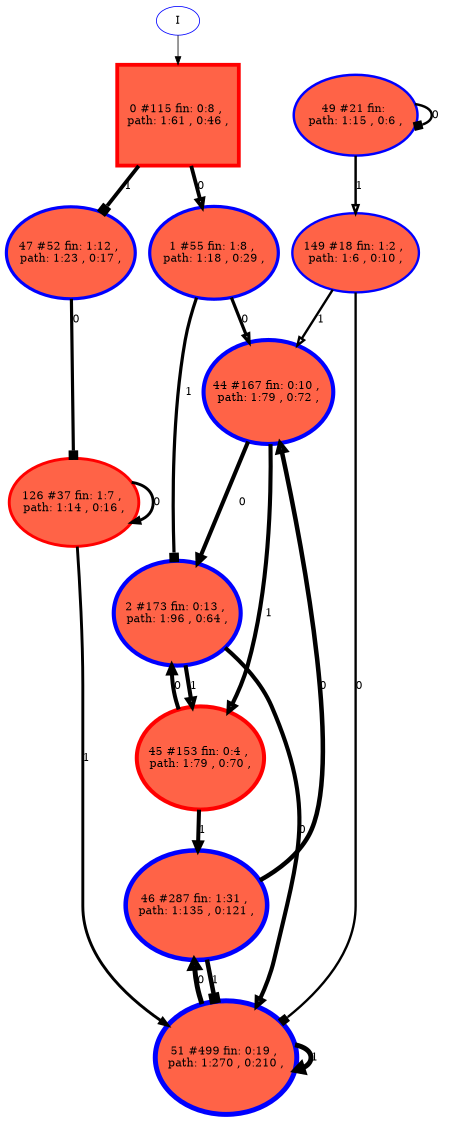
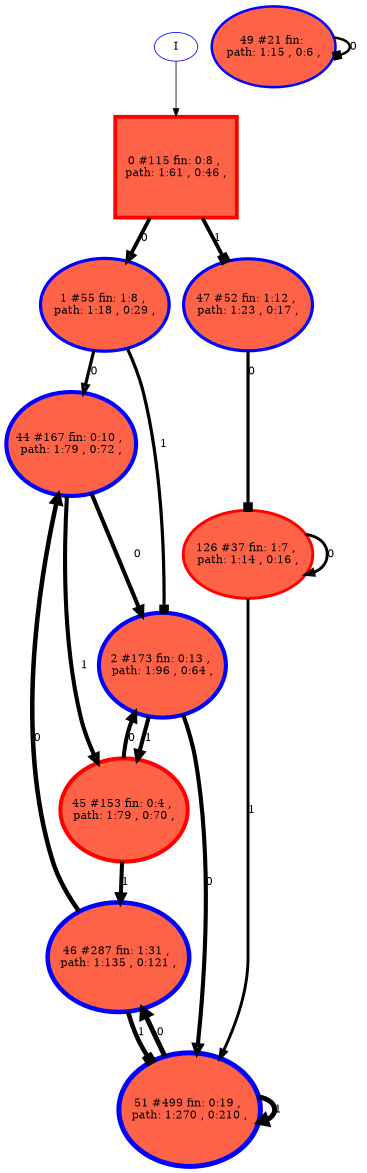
node "149 #18 fin: 1:2 , path: 1:6 , 0:10 ,": removed
